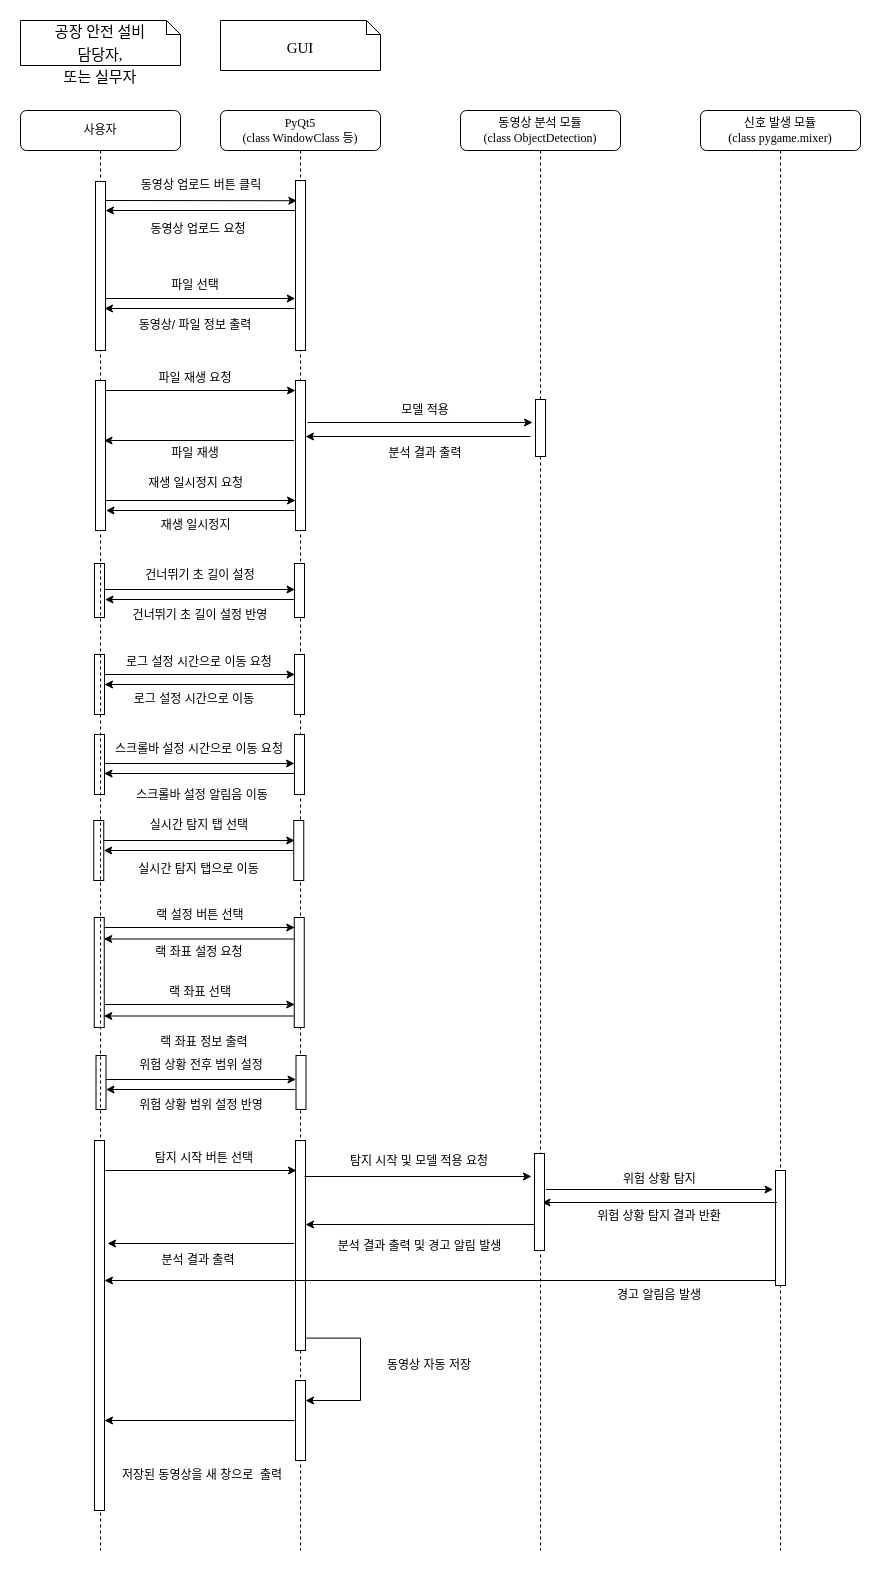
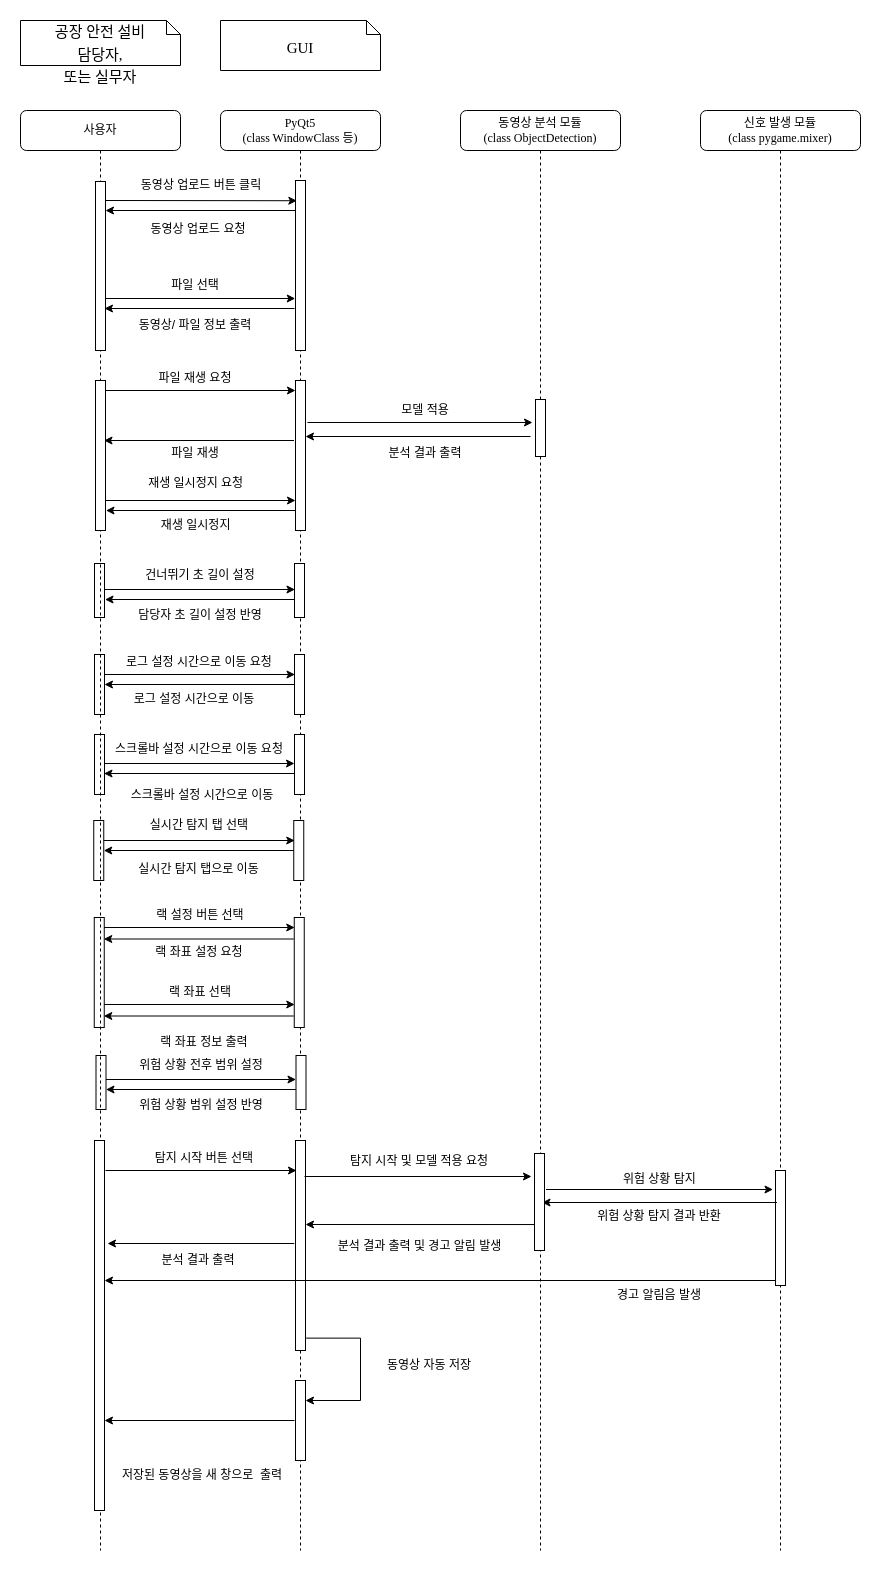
node "건너뛰기 초 길이 설정 반영": label "건너뛰기 초 길이 설정 반영" -> "담당자 초 길이 설정 반영"
node "스크롤바 설정 알림음 이동": label "스크롤바 설정 알림음 이동" -> "스크롤바 설정 시간으로 이동"
